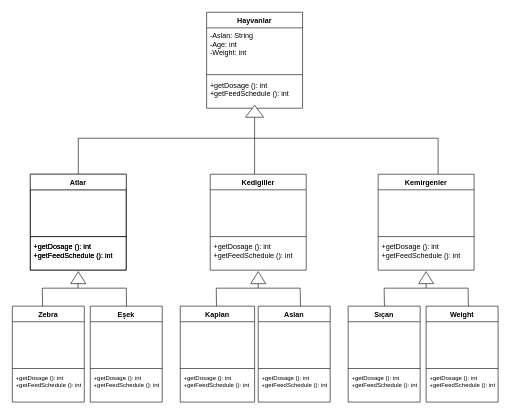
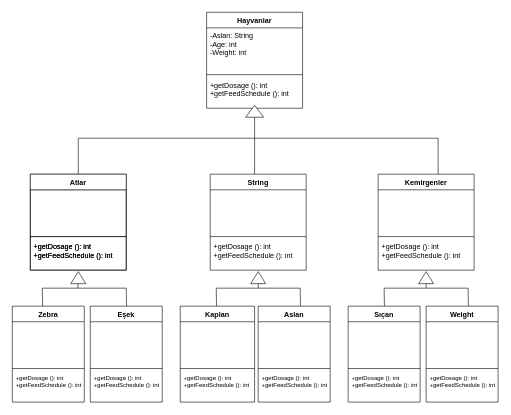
node "Kedigiller": label "Kedigiller" -> "String"
